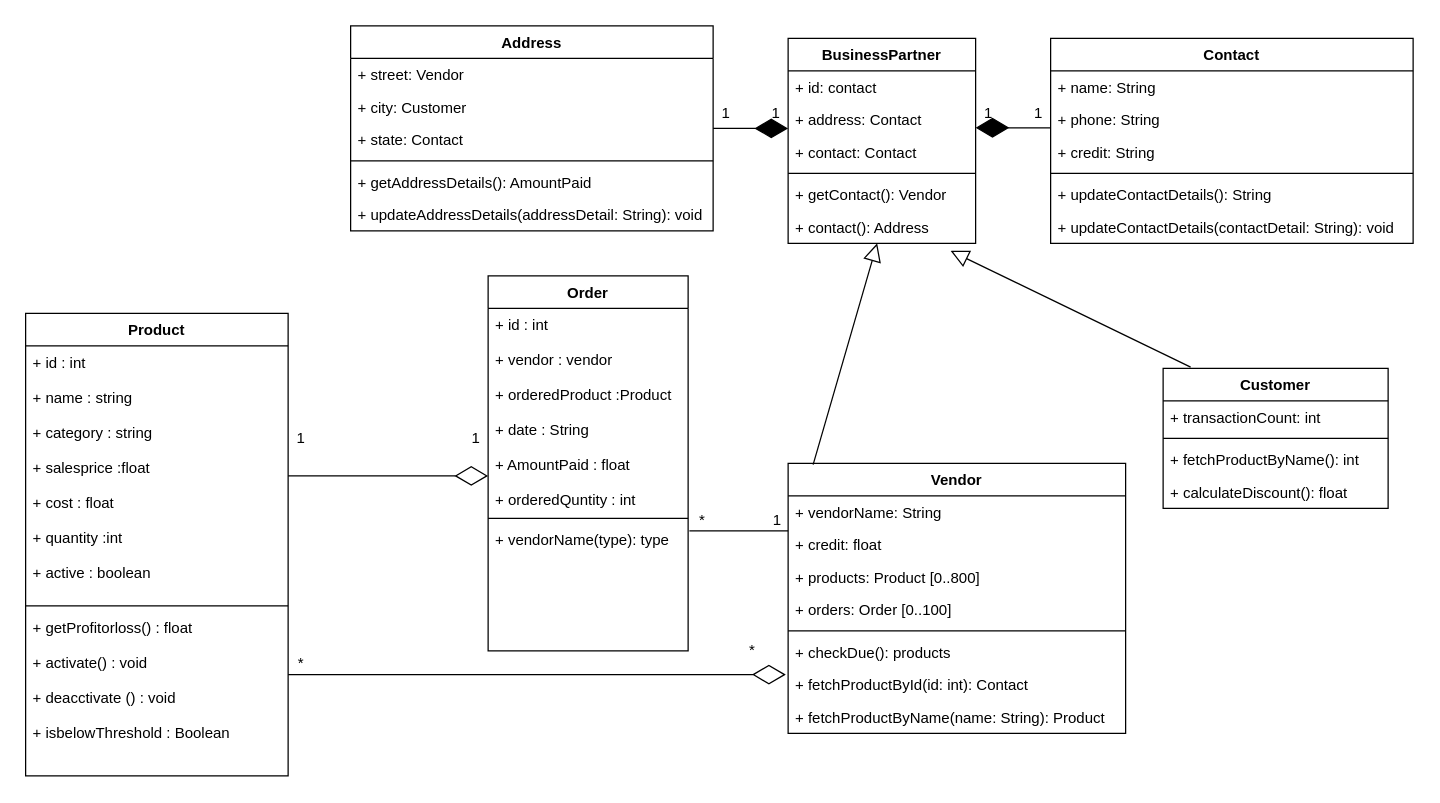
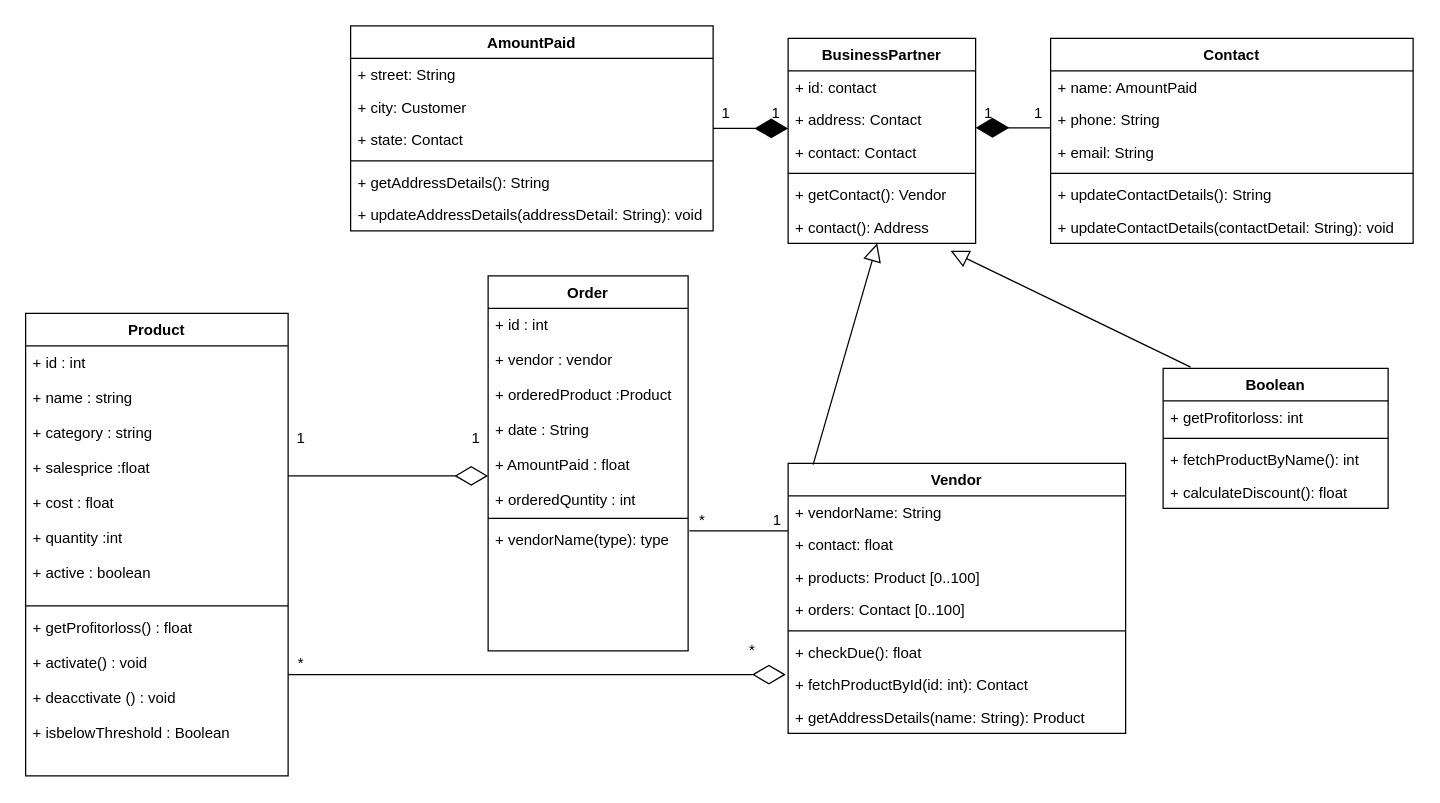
node "Address": label "Address" -> "AmountPaid"
node "+ street: Vendor": label "+ street: Vendor" -> "+ street: String"
node "+ name: String": label "+ name: String" -> "+ name: AmountPaid"
node "+ credit: String": label "+ credit: String" -> "+ email: String"
node "+ getAddressDetails(): AmountPaid": label "+ getAddressDetails(): AmountPaid" -> "+ getAddressDetails(): String"
node "Customer": label "Customer" -> "Boolean"
node "+ transactionCount: int": label "+ transactionCount: int" -> "+ getProfitorloss: int"
node "+ credit: float": label "+ credit: float" -> "+ contact: float"
node "+ products: Product [0..800]": label "+ products: Product [0..800]" -> "+ products: Product [0..100]"
node "+ orders: Order [0..100]": label "+ orders: Order [0..100]" -> "+ orders: Contact [0..100]"
node "+ checkDue(): products": label "+ checkDue(): products" -> "+ checkDue(): float"
node "+ fetchProductByName(name: String): Product": label "+ fetchProductByName(name: String): Product" -> "+ getAddressDetails(name: String): Product"
